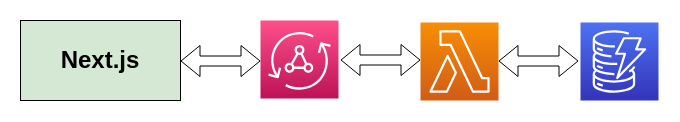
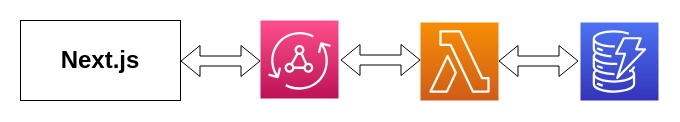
node "Next.js": fillcolor #d5e8d4 -> #ffffff
